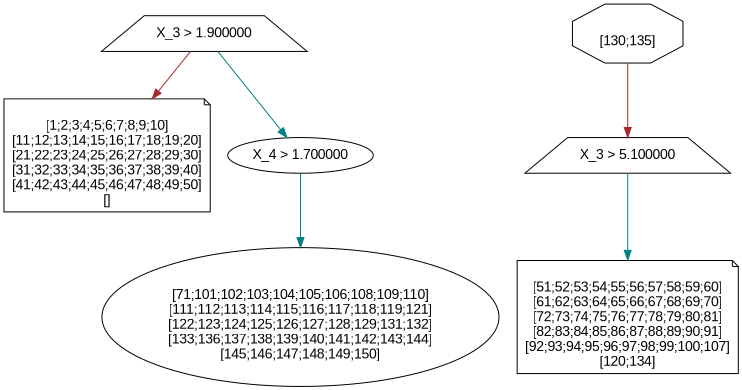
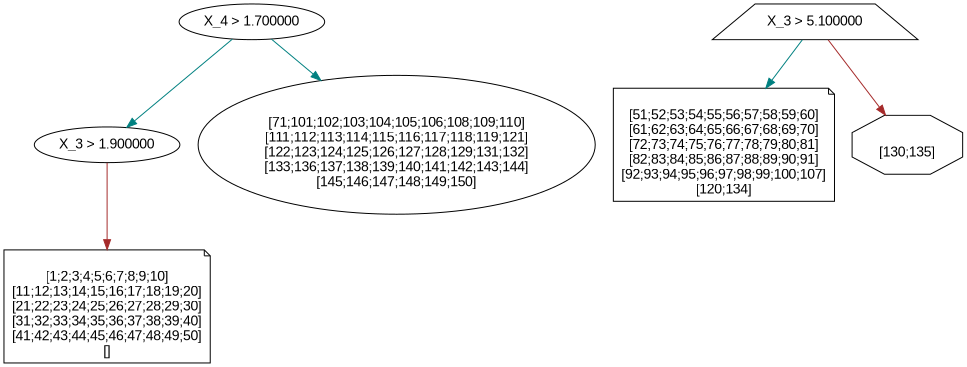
node "X_3 > 1.900000": shape trapezium -> ellipse
edge "X_3 > 1.900000" -> "X_4 > 1.700000": reversed
edge "[130;135]" -> "X_3 > 5.100000": reversed
